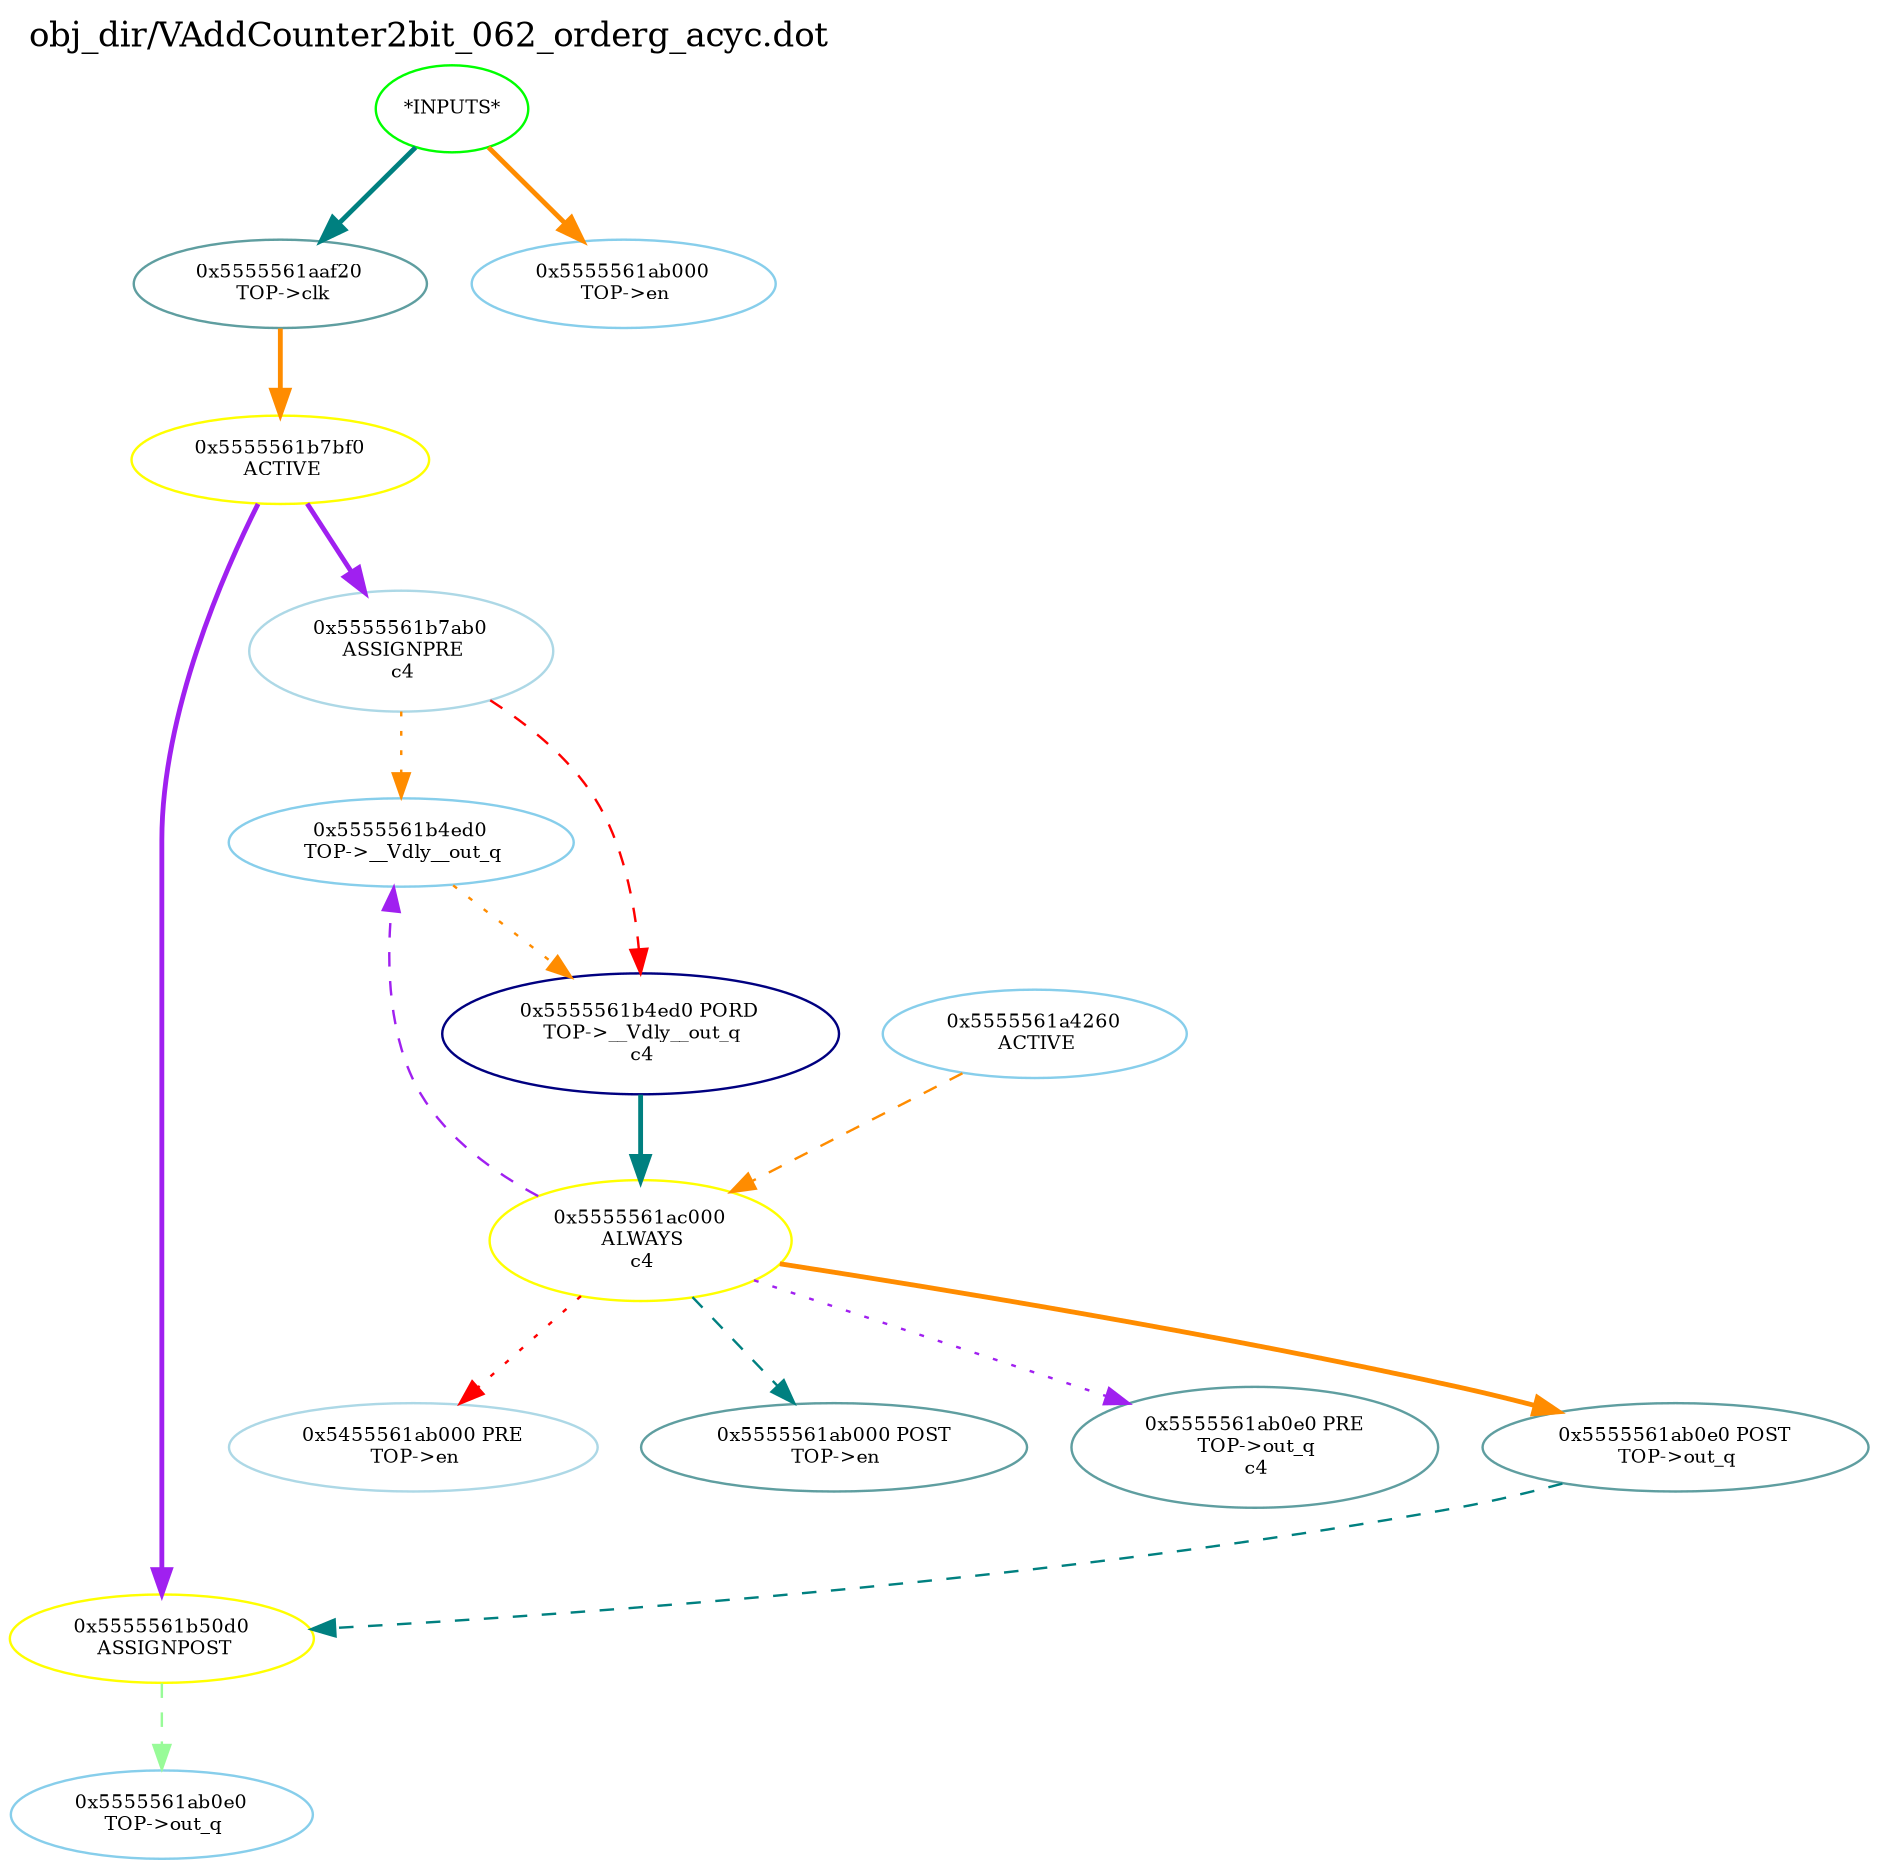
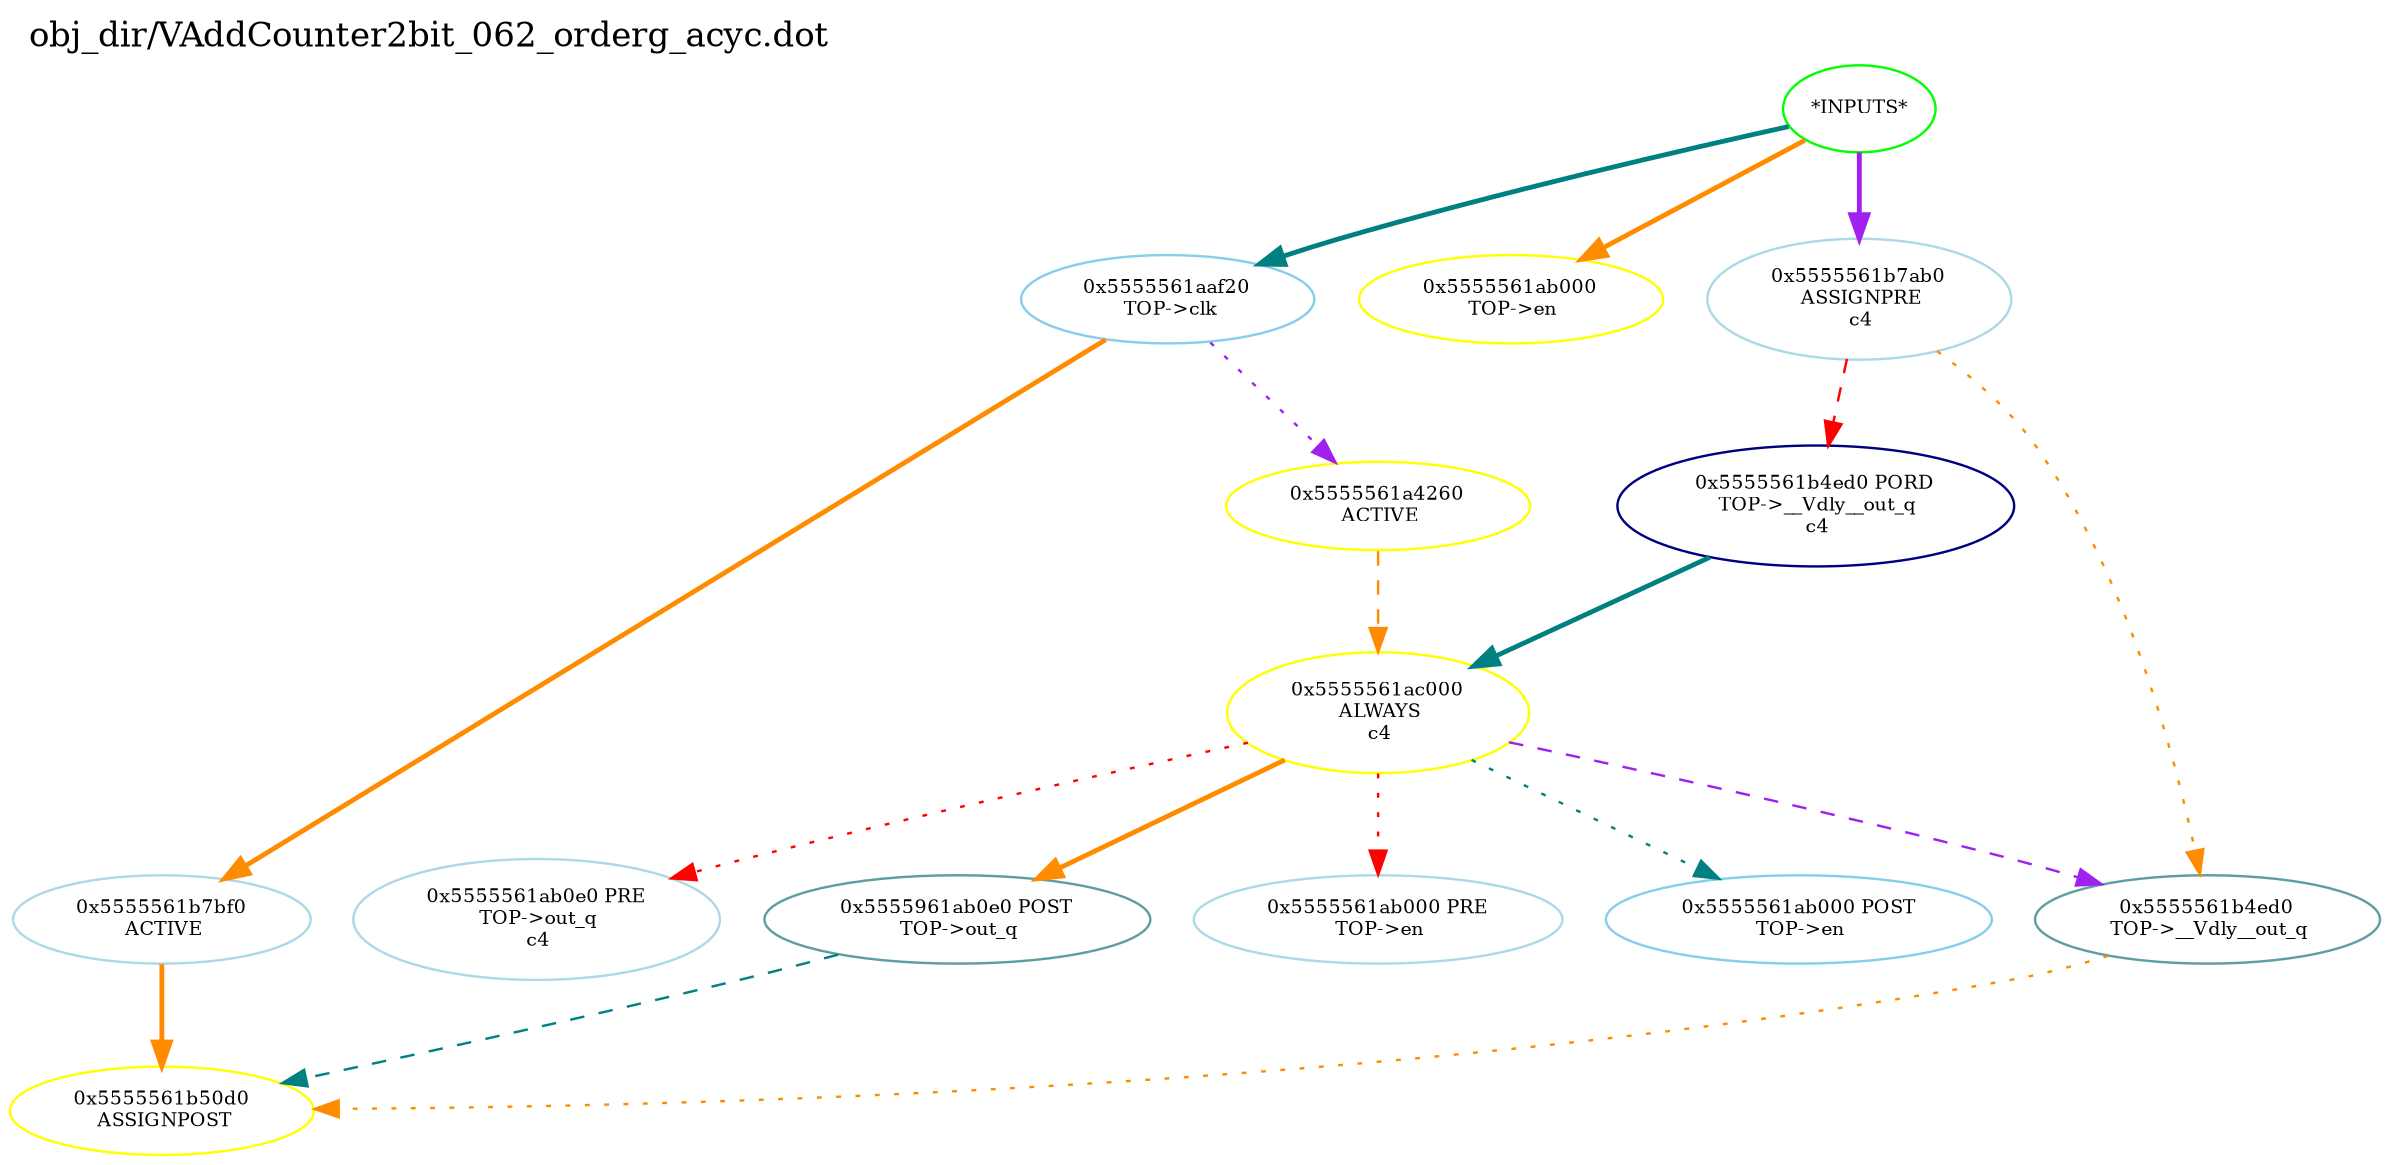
node "0x5555561aaf20 TOP->clk": color CadetBlue -> skyblue
node "0x5555561ab000 TOP->en": color skyblue -> yellow
edge "0x5555561aaf20 TOP->clk" -> "0x5555561a4260 ACTIVE": added
node "0x5555561b7bf0 ACTIVE": color yellow -> lightblue
edge "0x5555561b7bf0 ACTIVE" -> "0x5555561b7ab0 ASSIGNPRE c4": now "*INPUTS*" -> "0x5555561b7ab0 ASSIGNPRE c4"
node "0x5555561b4ed0 TOP->__Vdly__out_q": color skyblue -> CadetBlue
edge "0x5555561b4ed0 TOP->__Vdly__out_q" -> "0x5555561b4ed0 PORD TOP->__Vdly__out_q c4": now "0x5555561b4ed0 TOP->__Vdly__out_q" -> "0x5555561b50d0 ASSIGNPOST"
edge "0x5555561b7bf0 ACTIVE" -> "0x5555561b50d0 ASSIGNPOST": color purple -> darkorange
node "0x5555561a4260 ACTIVE": color skyblue -> yellow
edge "0x5555561ac000 ALWAYS c4" -> "0x5555561ab0e0 PRE TOP->out_q c4": color purple -> red
edge "0x5555561ac000 ALWAYS c4" -> "0x5555561ab000 POST TOP->en": style dashed -> dotted
node "0x5455561ab000 PRE TOP->en": label "0x5455561ab000 PRE TOP->en" -> "0x5555561ab000 PRE TOP->en"
node "0x5555561ab000 POST TOP->en": color CadetBlue -> skyblue
node "0x5555561ab0e0 PRE TOP->out_q c4": color CadetBlue -> lightblue
node "0x5555561ab0e0 POST TOP->out_q": label "0x5555561ab0e0 POST TOP->out_q" -> "0x5555961ab0e0 POST TOP->out_q"
node "0x5555561ab0e0 TOP->out_q": removed
